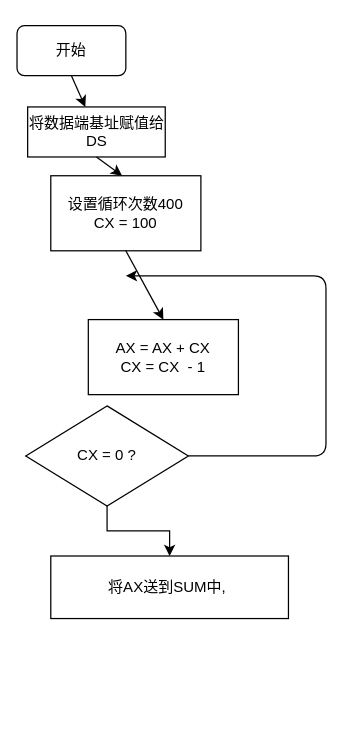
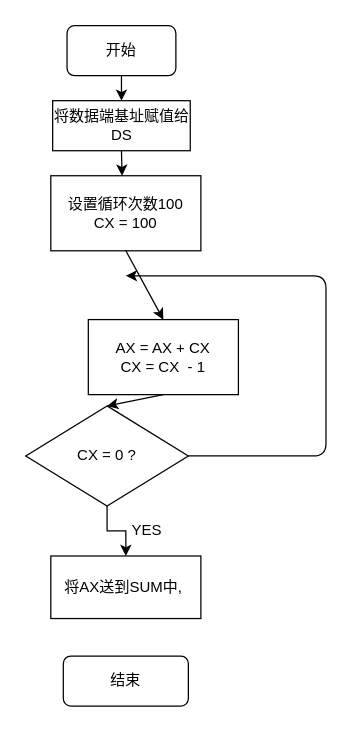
node "开始": moved (71, 51) -> (121, 51)
node "将数据端基址赋值给 DS": moved (96, 132) -> (121, 126)
node "设置循环次数400 CX = 100": label "设置循环次数400 CX = 100" -> "设置循环次数100 CX = 100"
edge "AX = AX + CX CX = CX - 1" -> "CX = 0 ?": added
node "YES": added
node "将AX送到SUM中,": size 238x63 -> 150x63
node "结束": added
